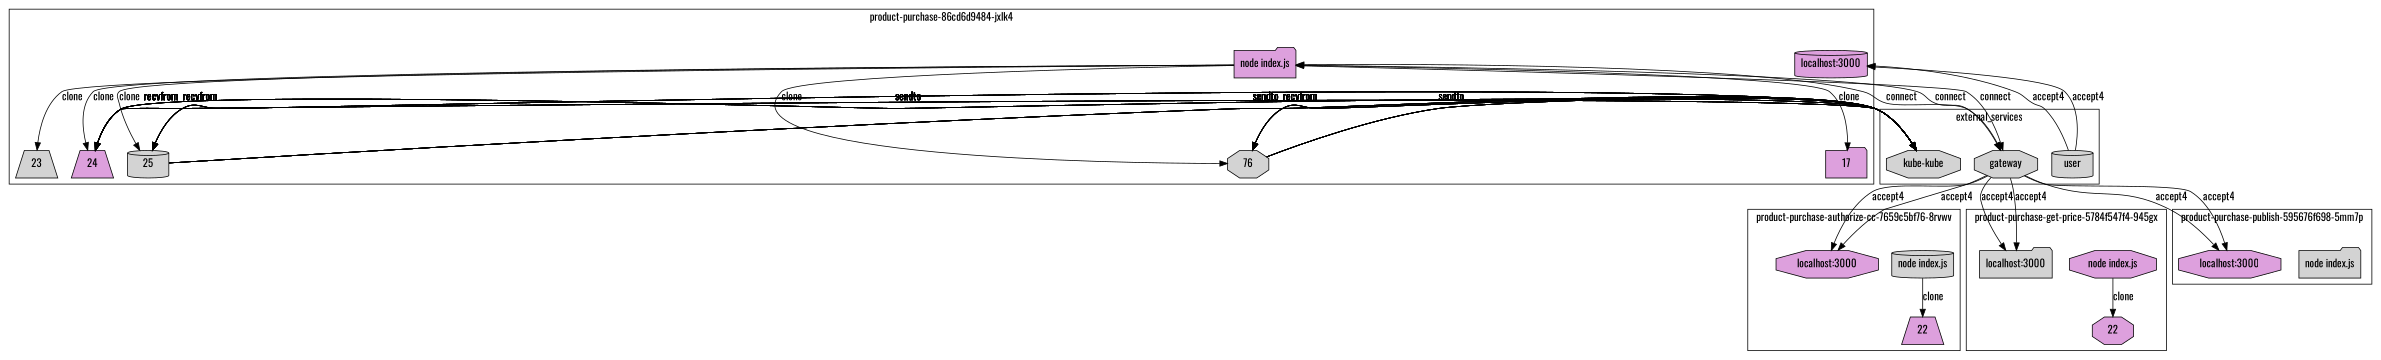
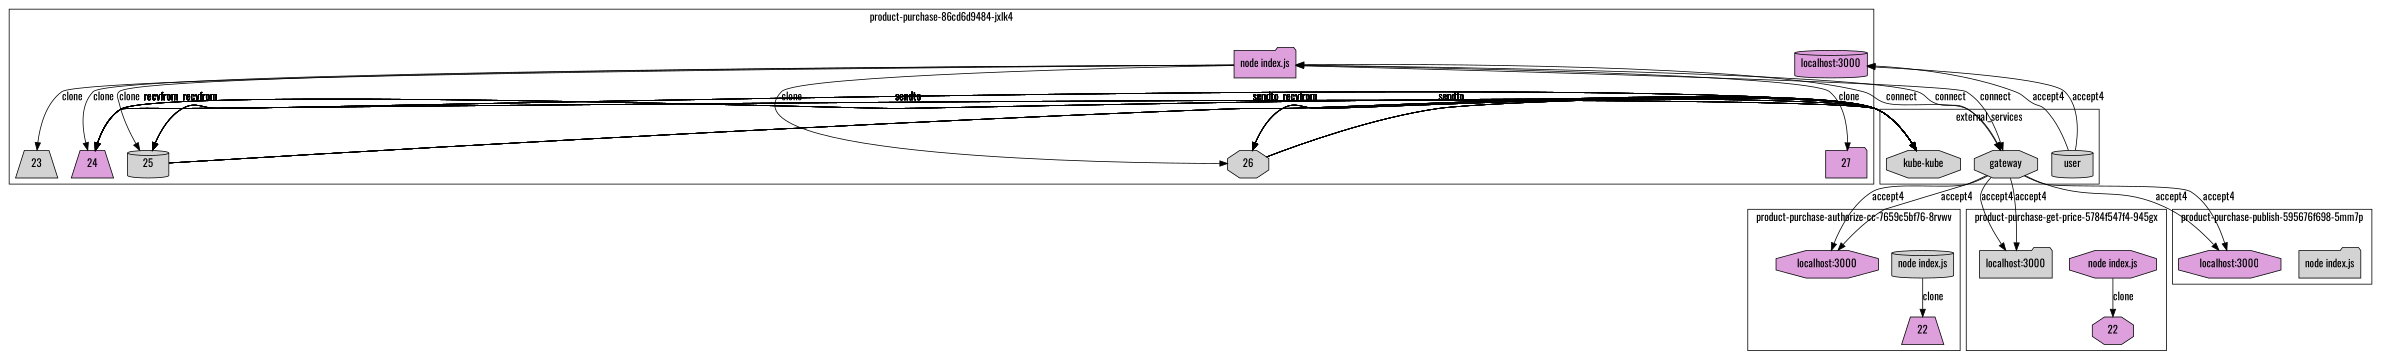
node "76": label "76" -> "26"
node "17": label "17" -> "27"
